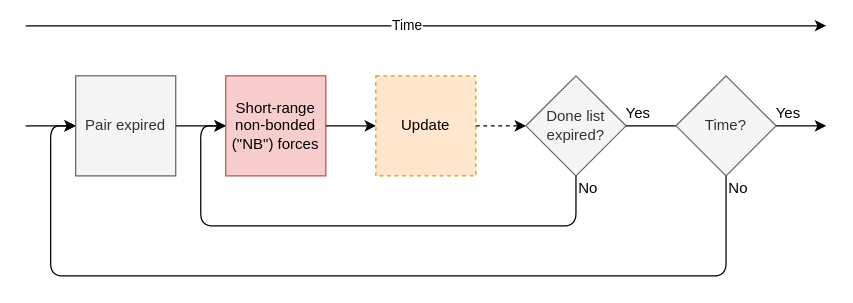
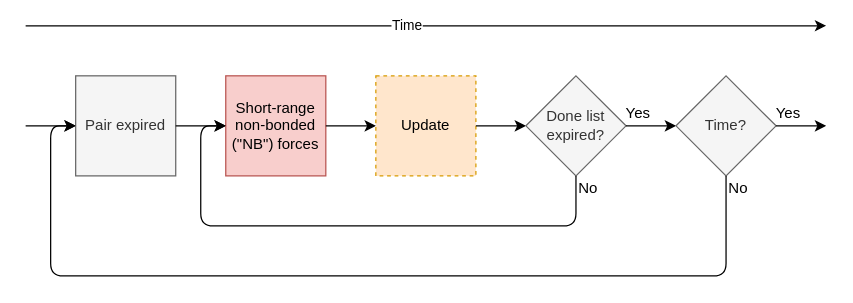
edge "Update" -> "Done list expired?": style dashed -> solid
edge "Done list expired?" -- "Time?": arrowhead none -> classic
